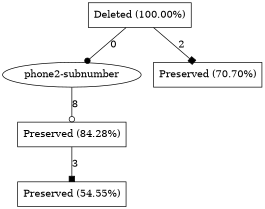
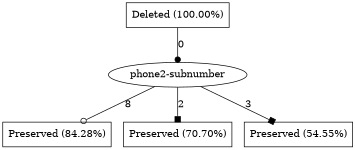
edge "Deleted (100.00%)" -> "Preserved (70.70%)": now "phone2-subnumber" -> "Preserved (70.70%)"
edge "Preserved (84.28%)" -> "Preserved (54.55%)": now "phone2-subnumber" -> "Preserved (54.55%)"
